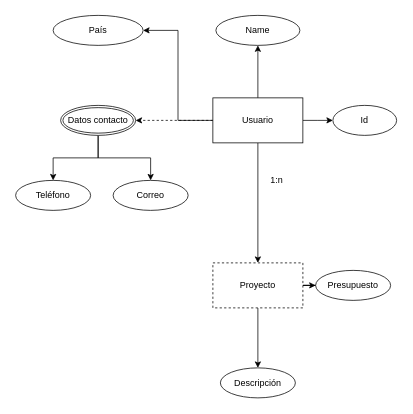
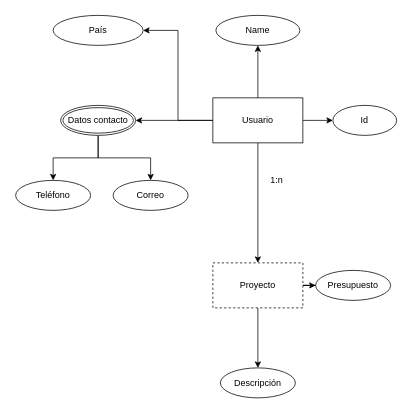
edge "Usuario" -> "Datos contacto": style dashed -> solid
